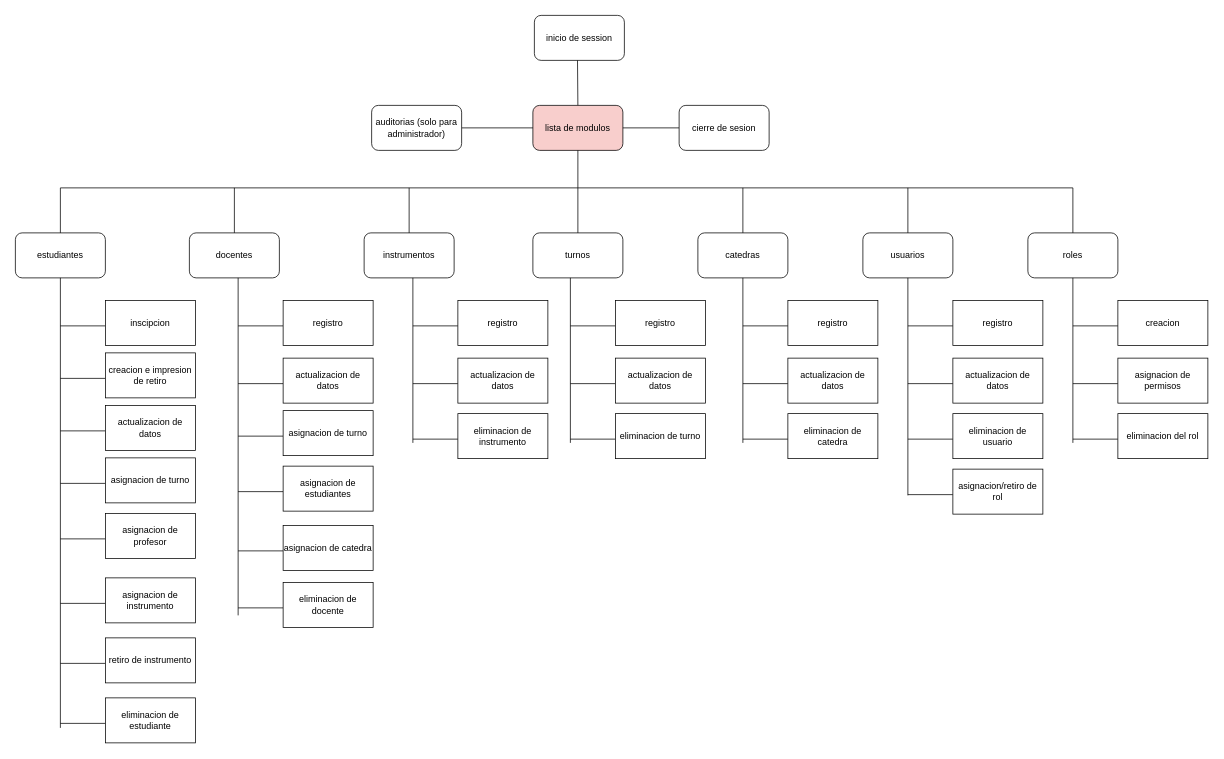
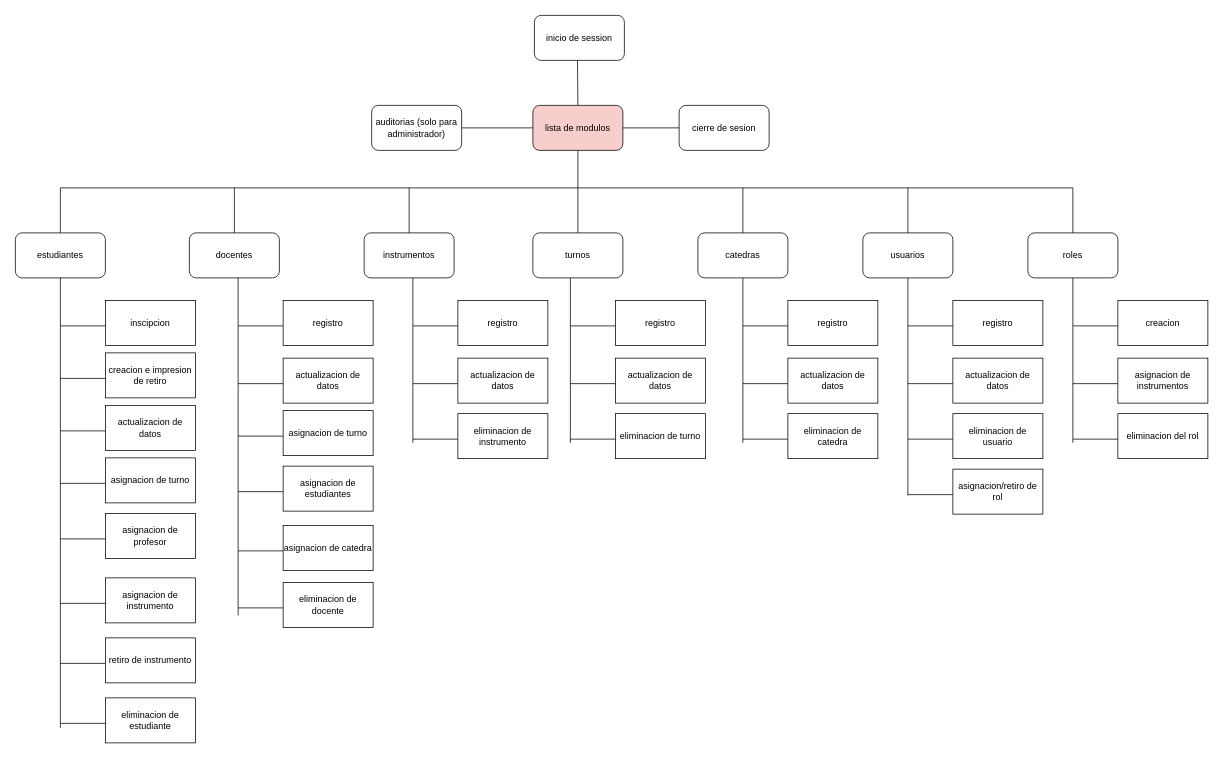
node "asignacion de permisos": label "asignacion de permisos" -> "asignacion de instrumentos"
